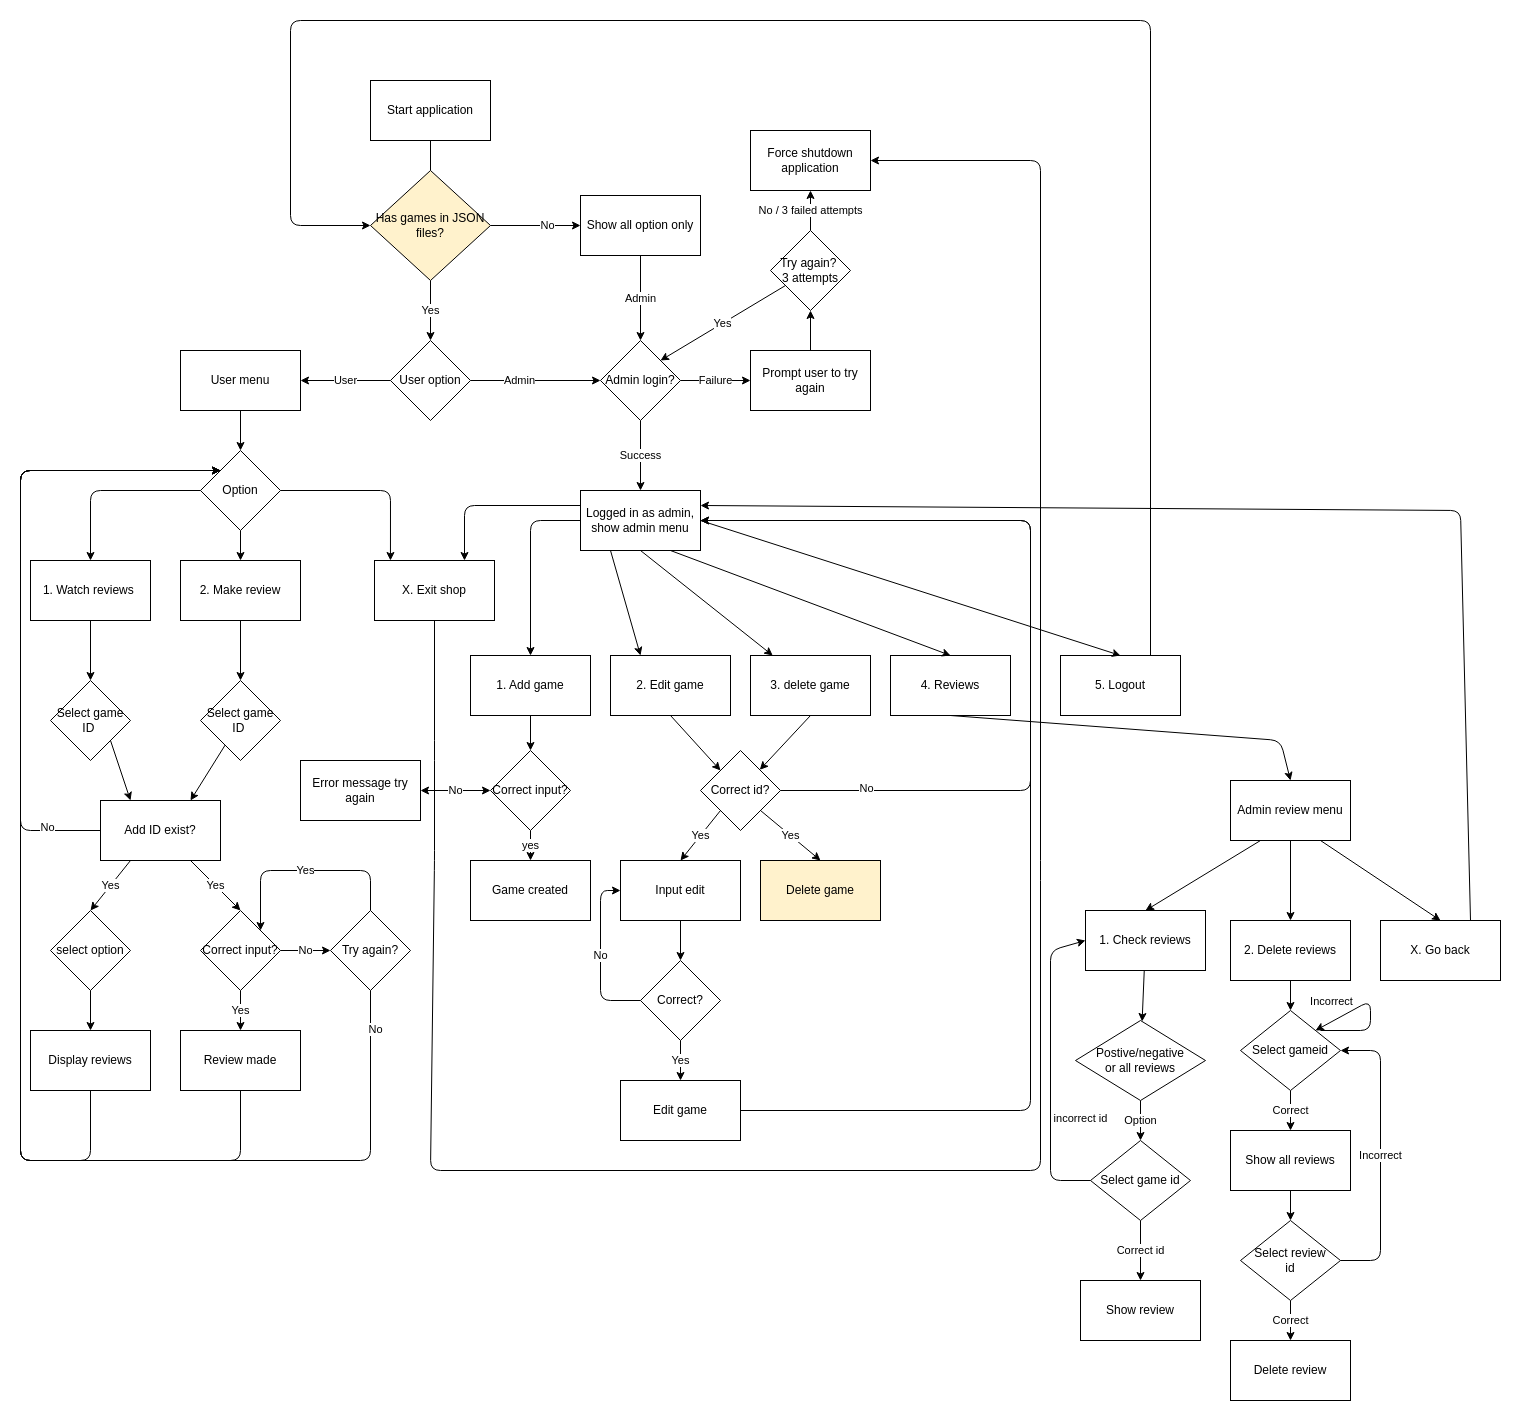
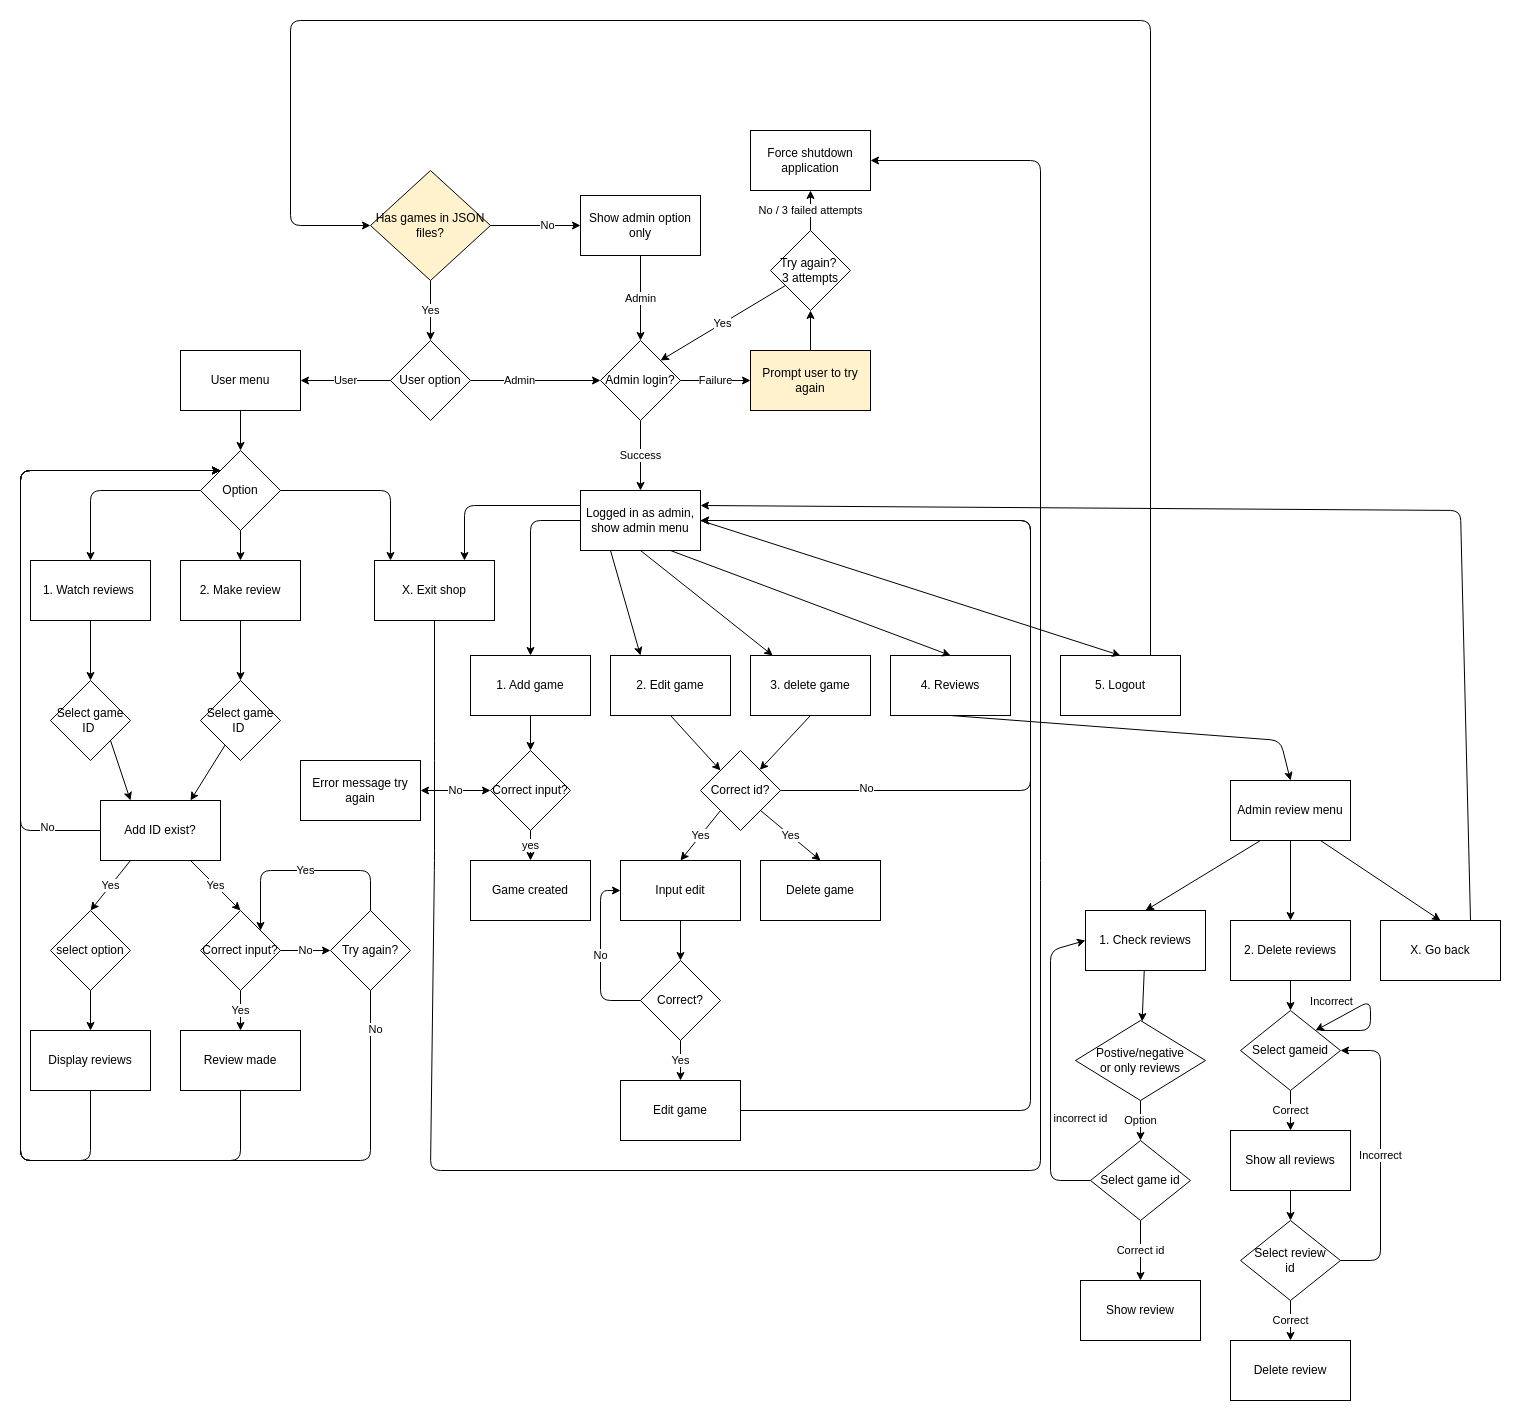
node "Start application": removed
edge "Start application" -- "Has games in JSON files?": removed
node "Show all option only": label "Show all option only" -> "Show admin option only"
node "Prompt user to try again": fillcolor #ffffff -> #fff2cc
node "Delete game": fillcolor #fff2cc -> #ffffff
node "Postive/negative or all reviews": label "Postive/negative or all reviews" -> "Postive/negative or only reviews"
